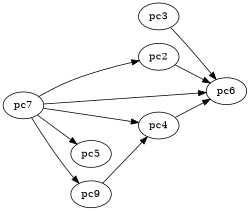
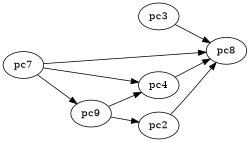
edge "pc7" -> "pc2": now "pc9" -> "pc2"
node "pc6": label "pc6" -> "pc8"
node "pc5": removed
